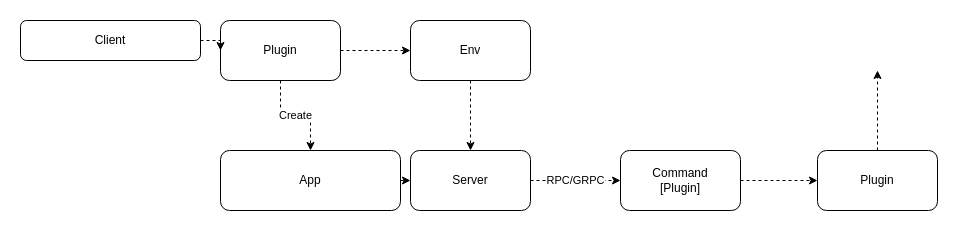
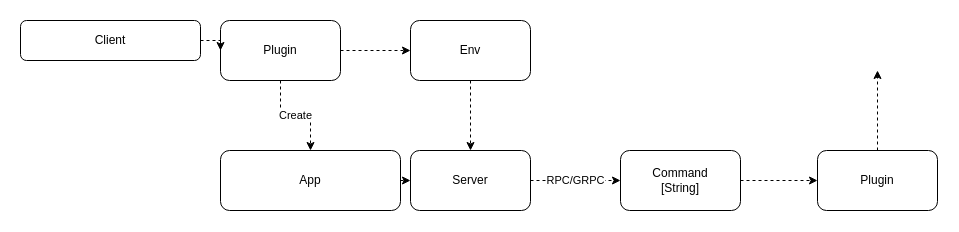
node "Command [Plugin]": label "Command [Plugin]" -> "Command [String]"
